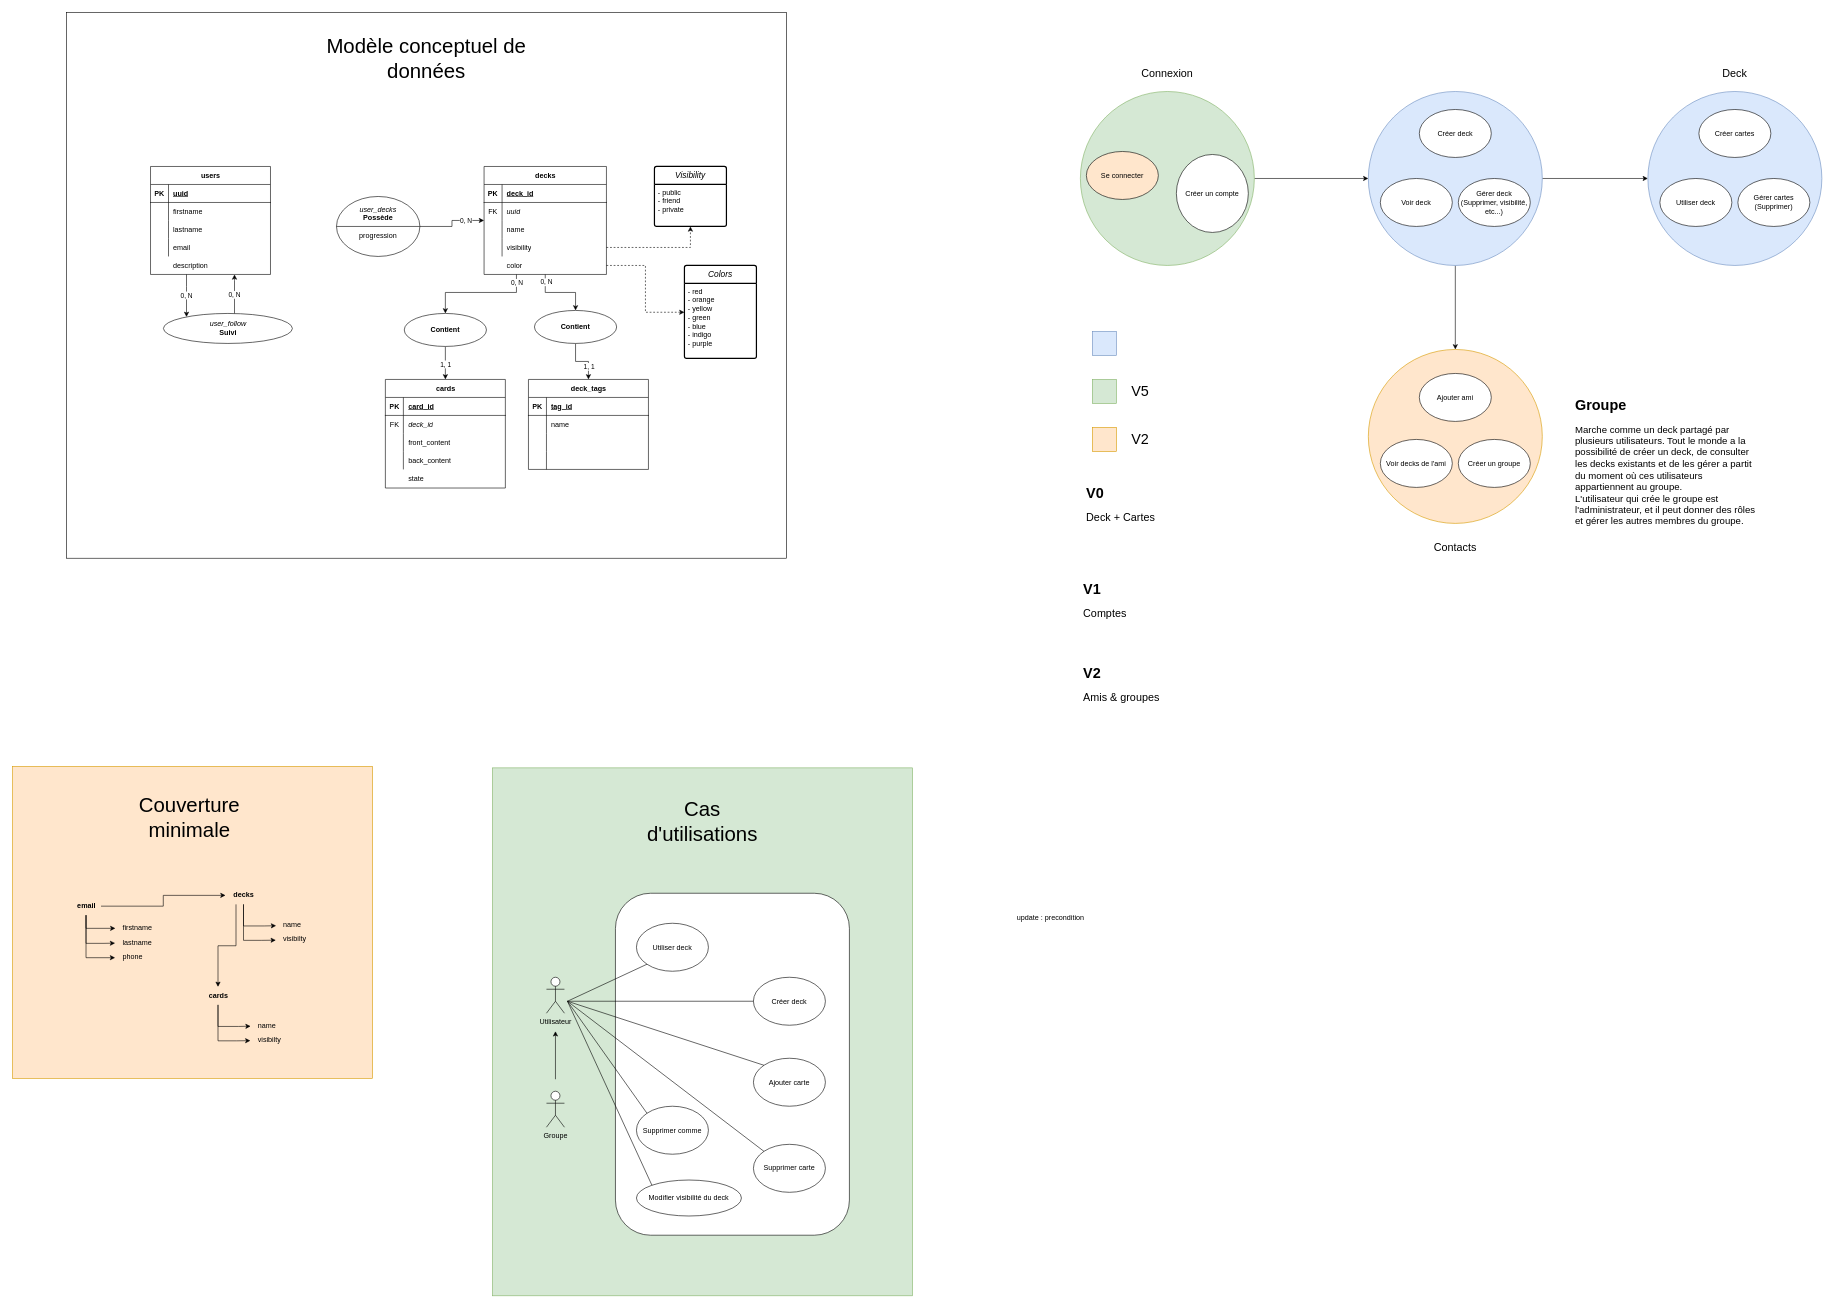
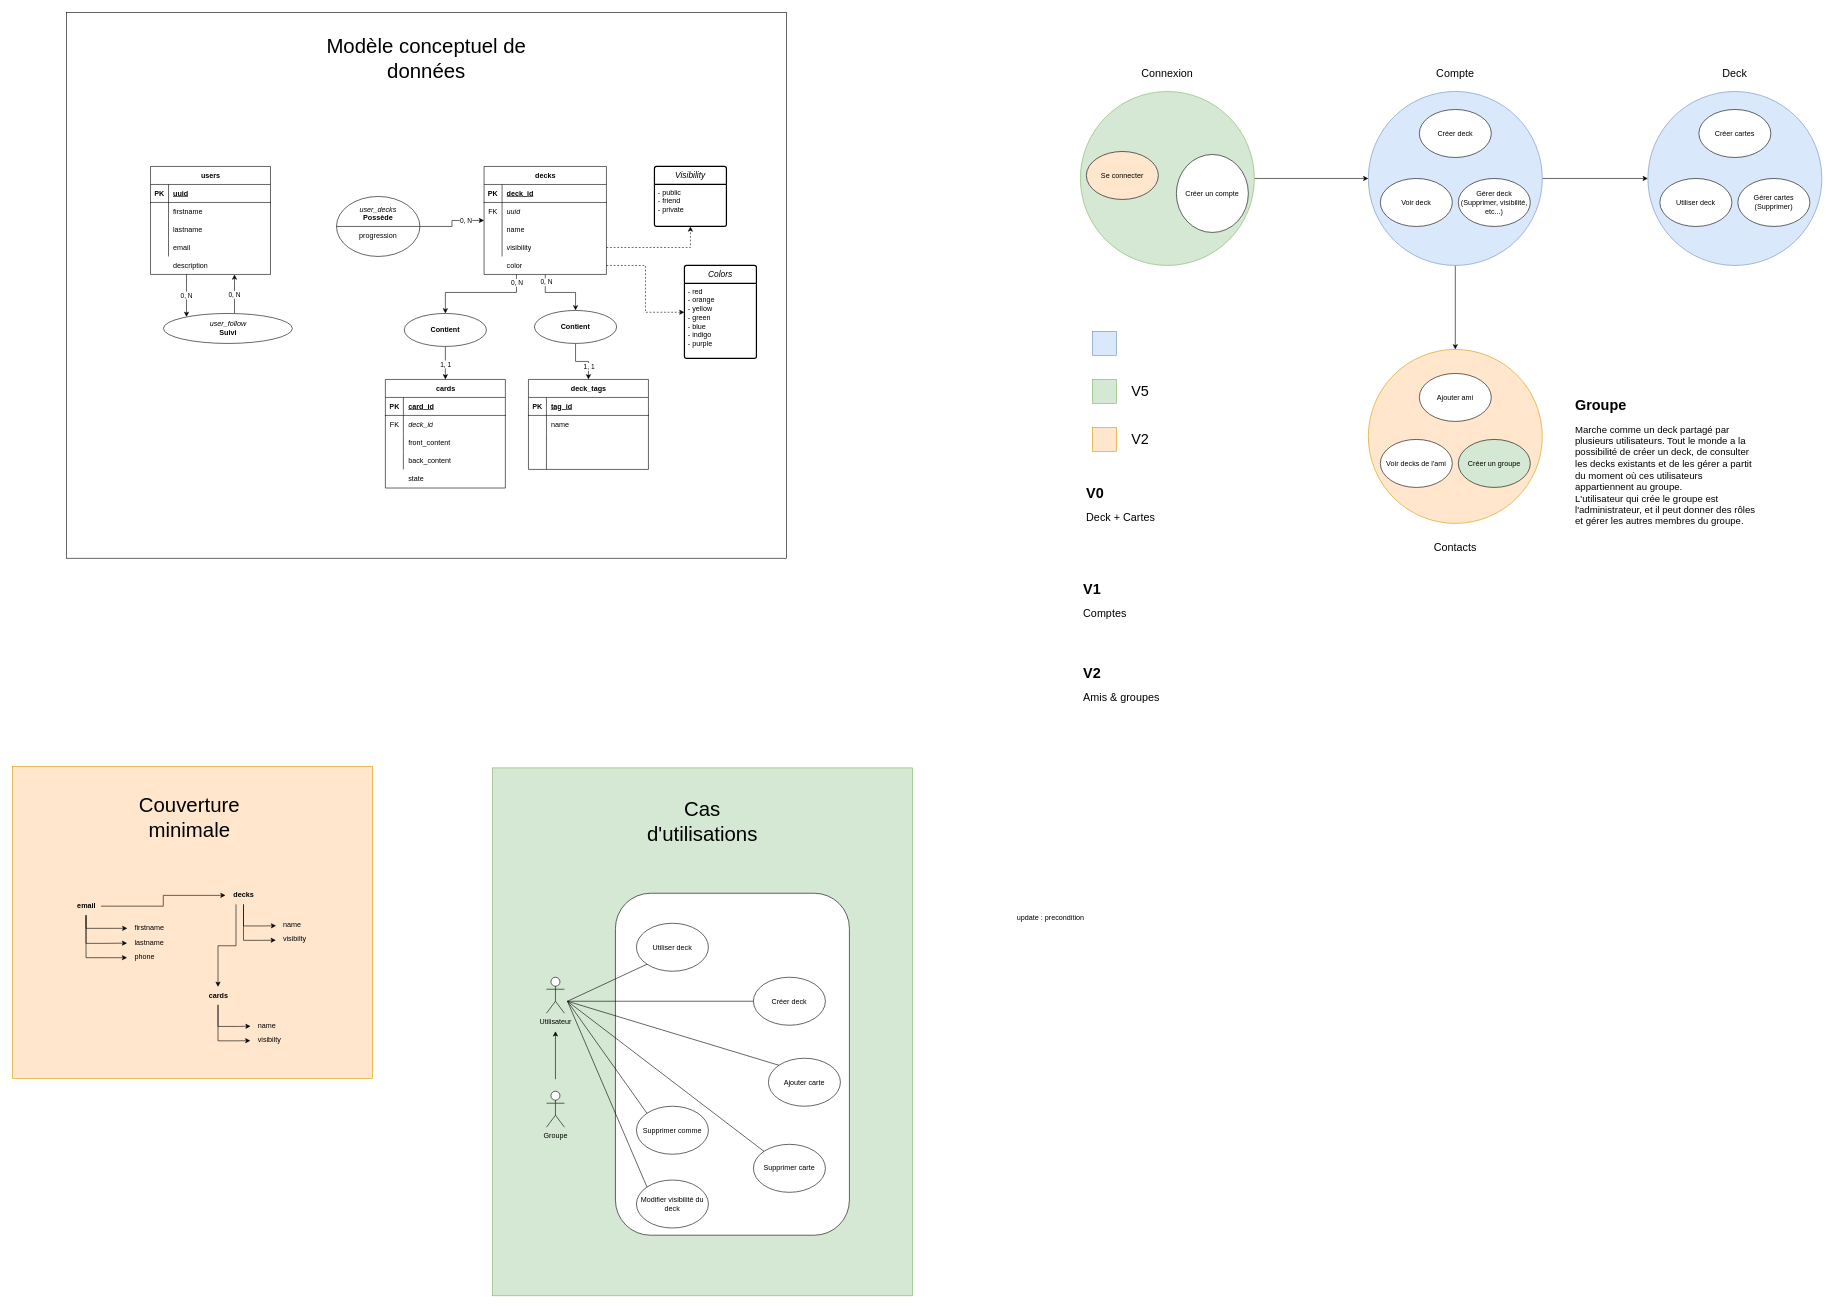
node "Compte": added
node "Créer un groupe": fillcolor #ffffff -> #d5e8d4
node "firstname lastname phone": moved (137, 942) -> (149, 942)
node "Ajouter carte": moved (789, 1082) -> (804, 1082)
node "Modifier visibilité du deck": size 105x36 -> 72x48
